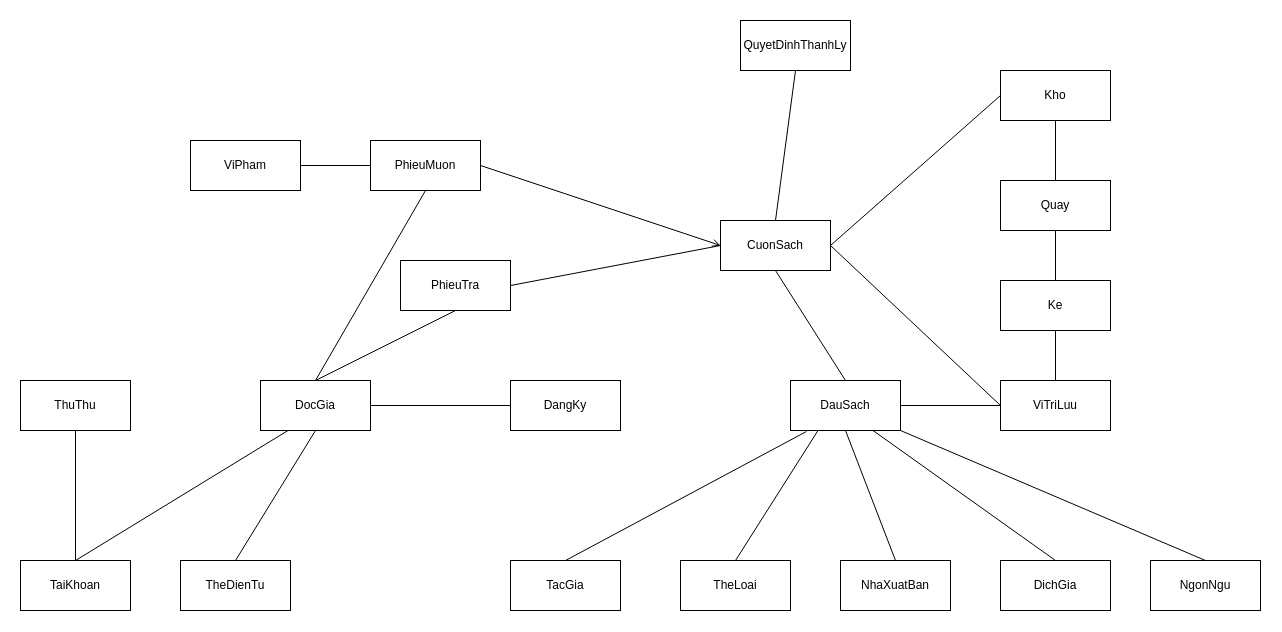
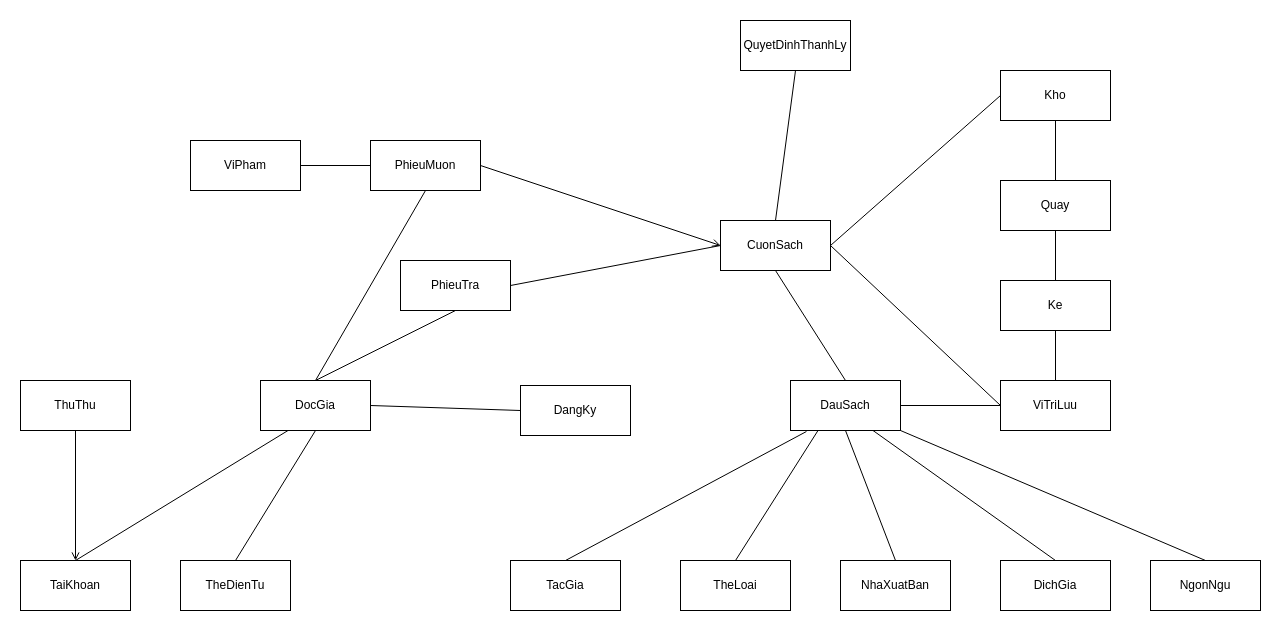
node "DangKy": moved (566, 406) -> (576, 411)
edge "ThuThu" -- "TaiKhoan": arrowhead none -> open
